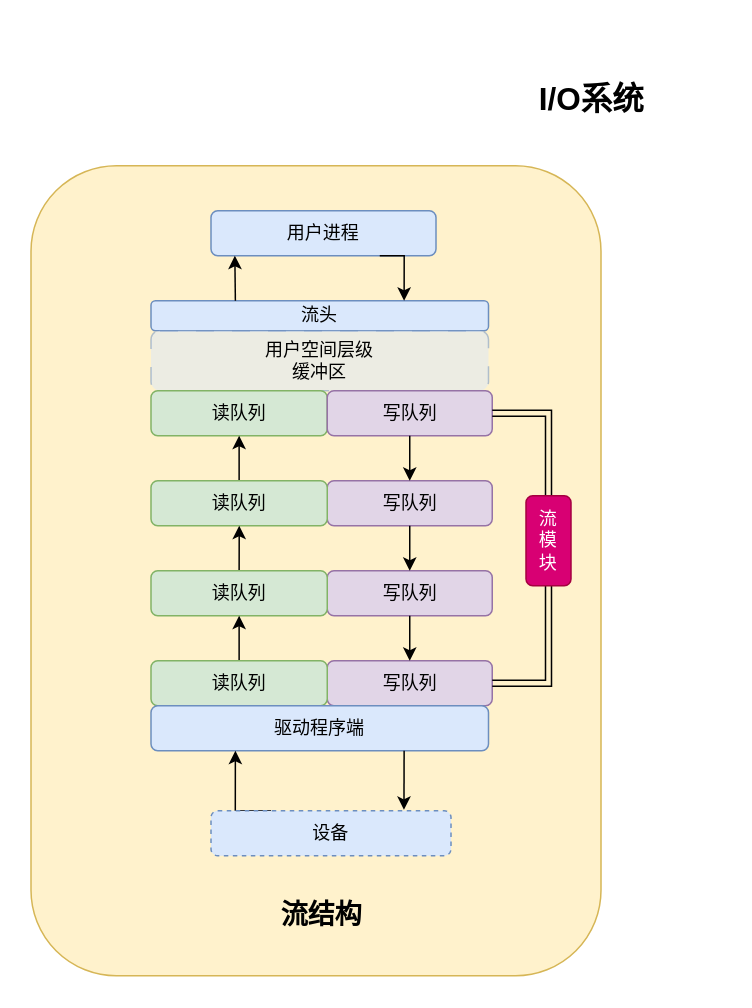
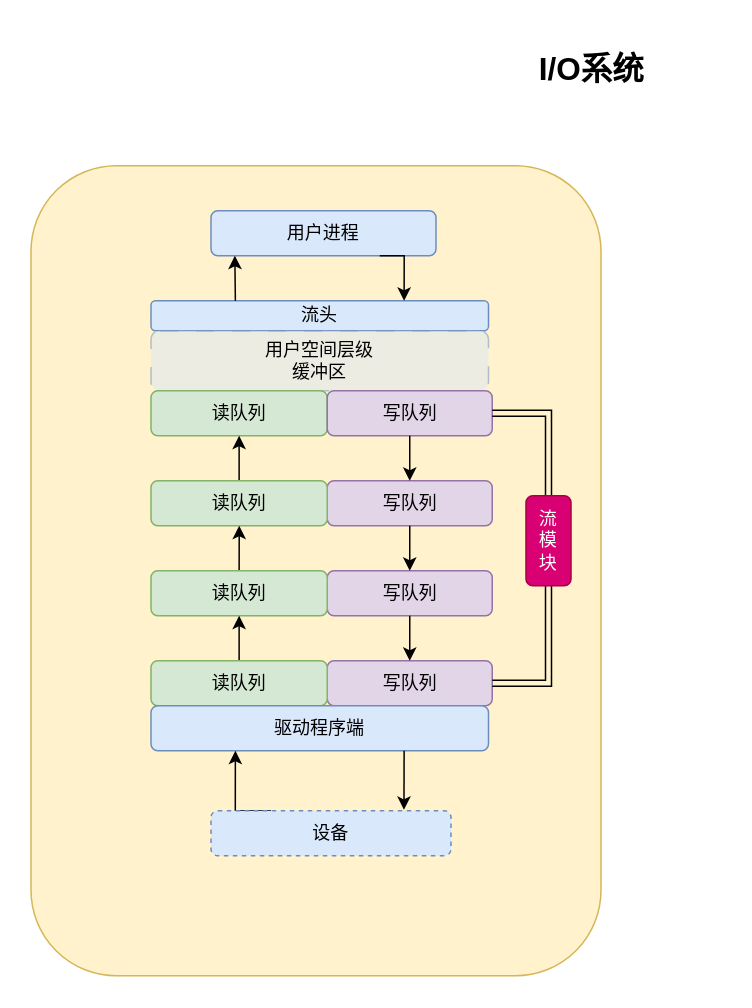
node "I/O系统": moved (592, 98) -> (592, 68)
node "流结构": removed
